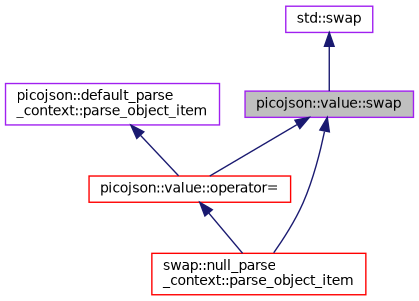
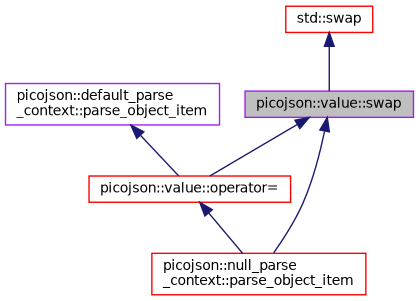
node "std::swap": color purple -> red
node "swap::null_parse _context::parse_object_item": label "swap::null_parse _context::parse_object_item" -> "picojson::null_parse _context::parse_object_item"
